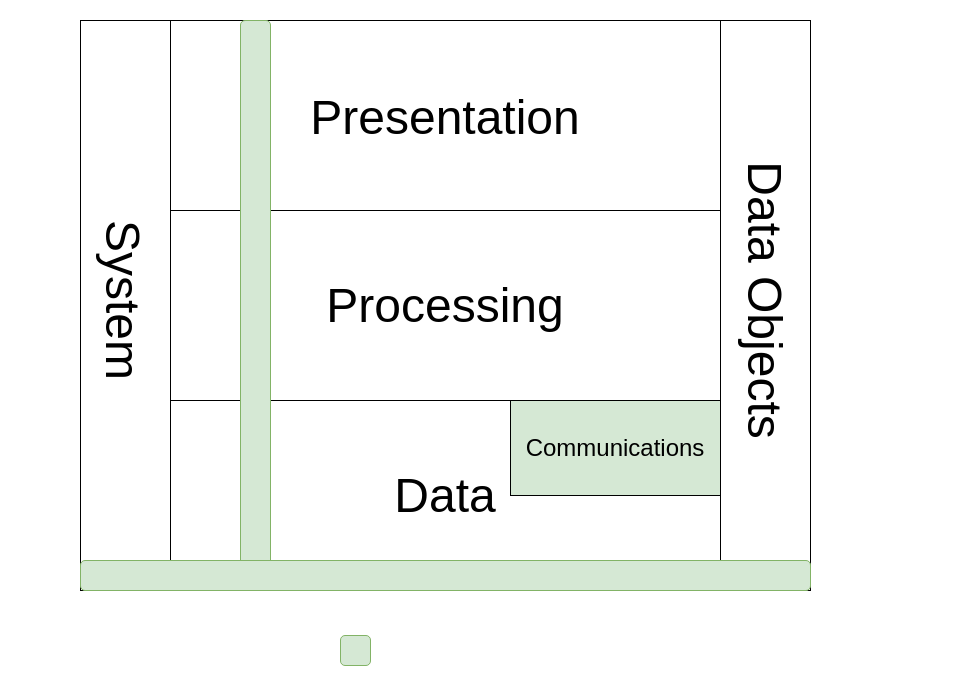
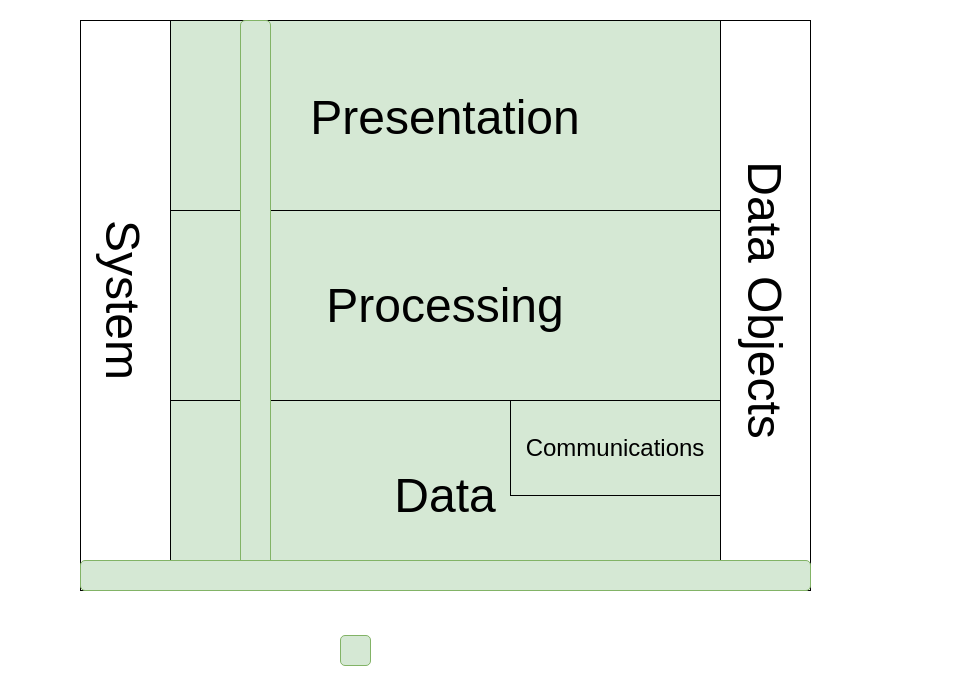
node "Presentation": fillcolor #ffffff -> #d5e8d4
node "Processing": fillcolor #ffffff -> #d5e8d4
node "Data": fillcolor #ffffff -> #d5e8d4
